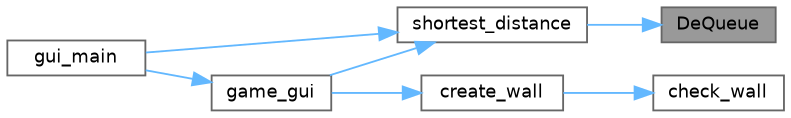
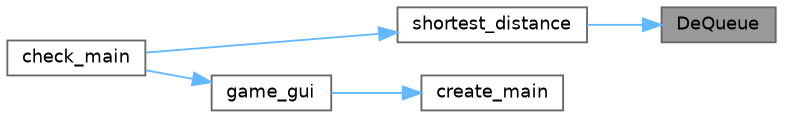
node "gui_main": label "gui_main" -> "check_main"
edge "game_gui" -> "shortest_distance": removed
node "create_wall": label "create_wall" -> "create_main"
node "check_wall": removed
